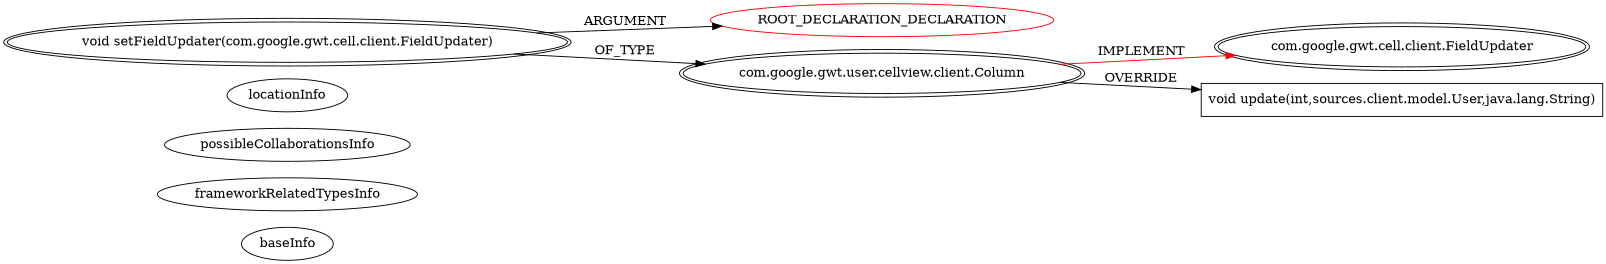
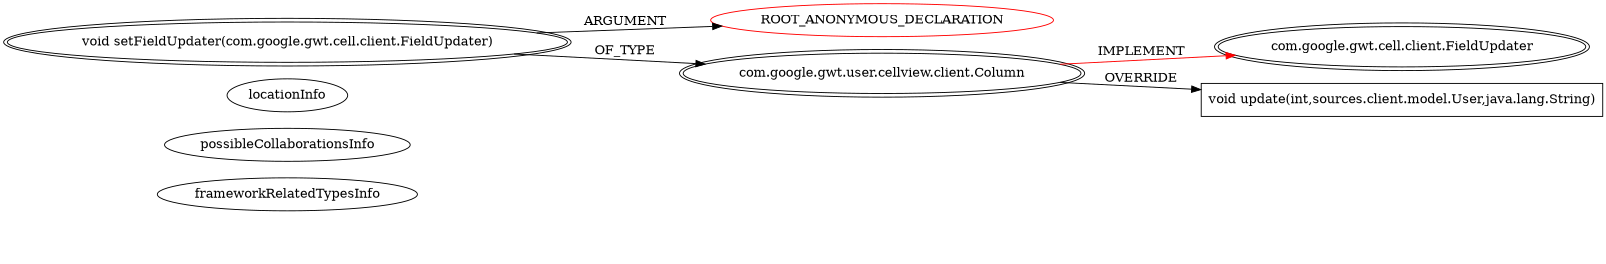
node "ROOT_DECLARATION_DECLARATION": label "ROOT_DECLARATION_DECLARATION" -> "ROOT_ANONYMOUS_DECLARATION"
node "baseInfo": removed
